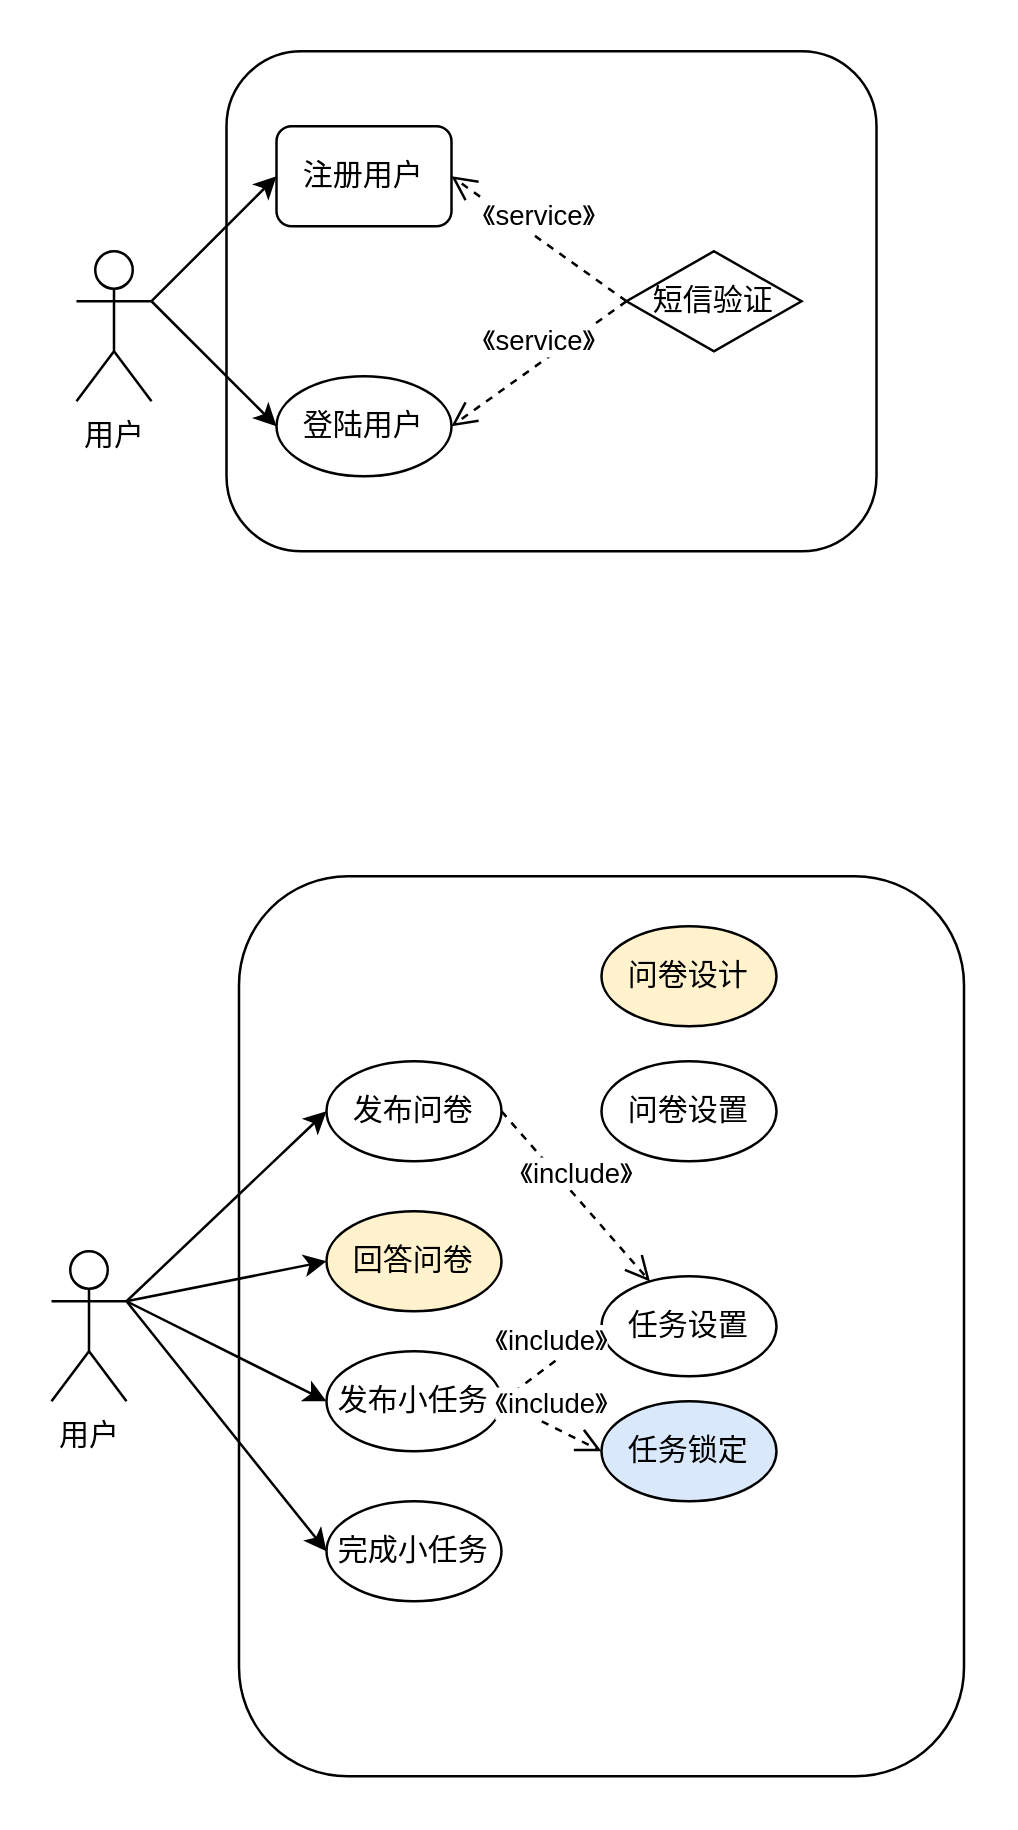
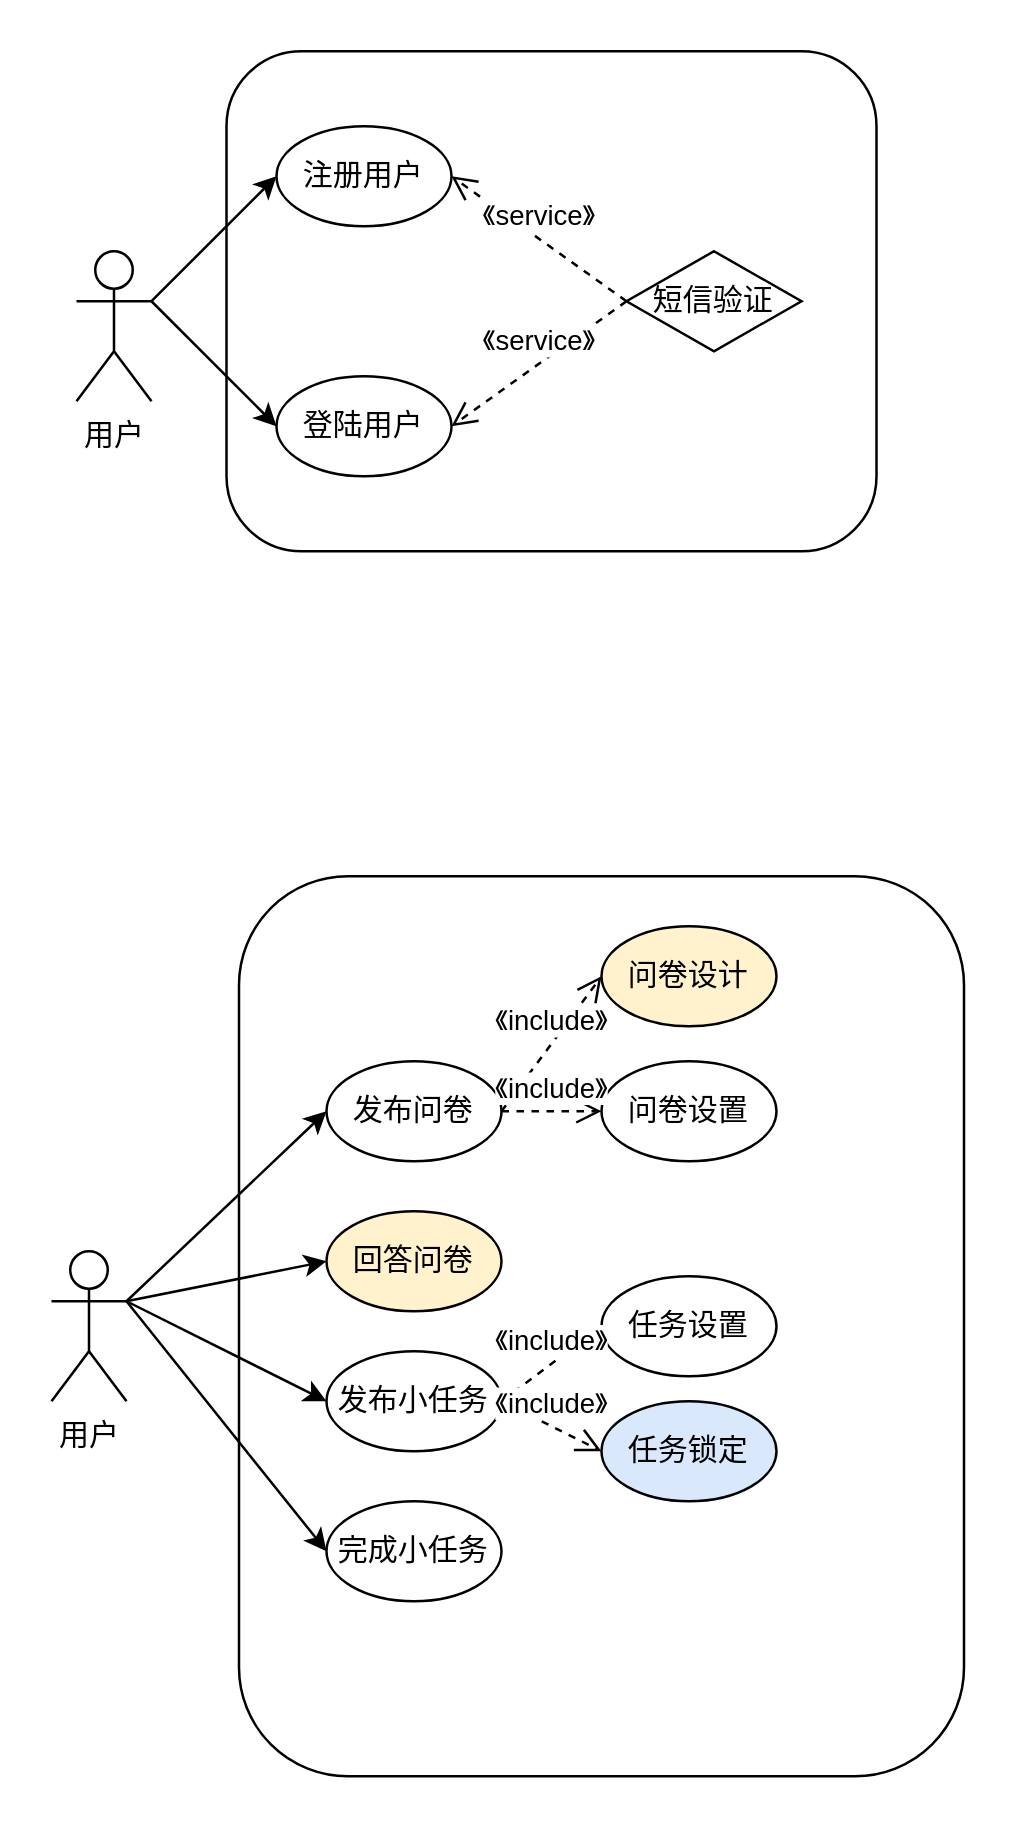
node "注册用户": shape rounded rectangle -> ellipse
edge "发布问卷" -> "问卷设置": added, label "《include》"
edge "发布问卷" -> "任务设置": now "发布问卷" -> "问卷设计"
